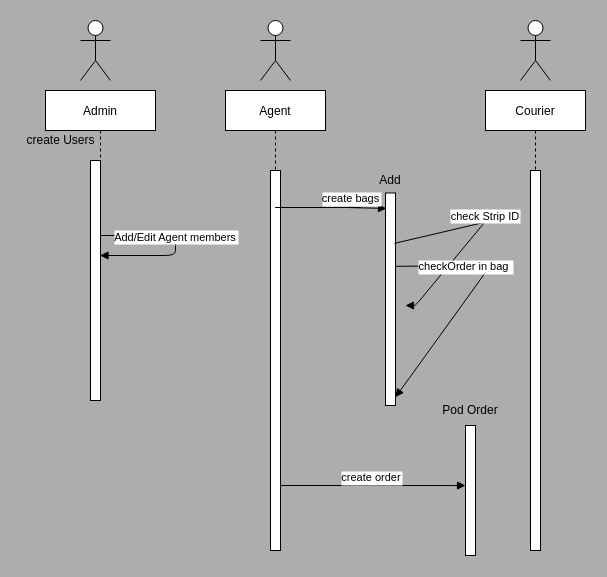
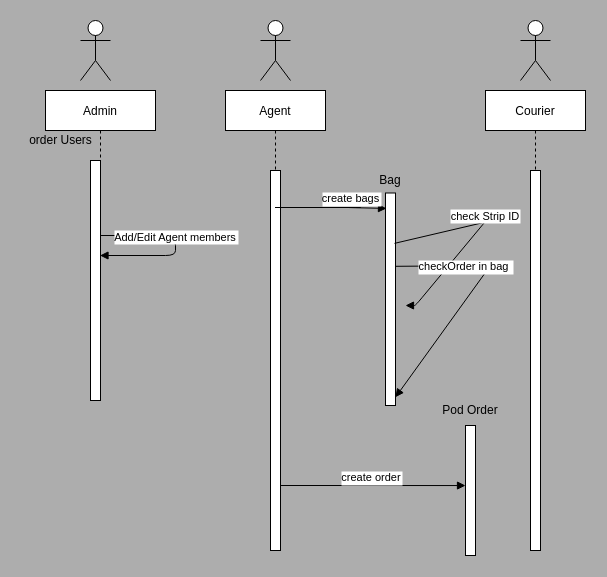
node "create Users": label "create Users" -> "order Users"
node "Add": label "Add" -> "Bag"
